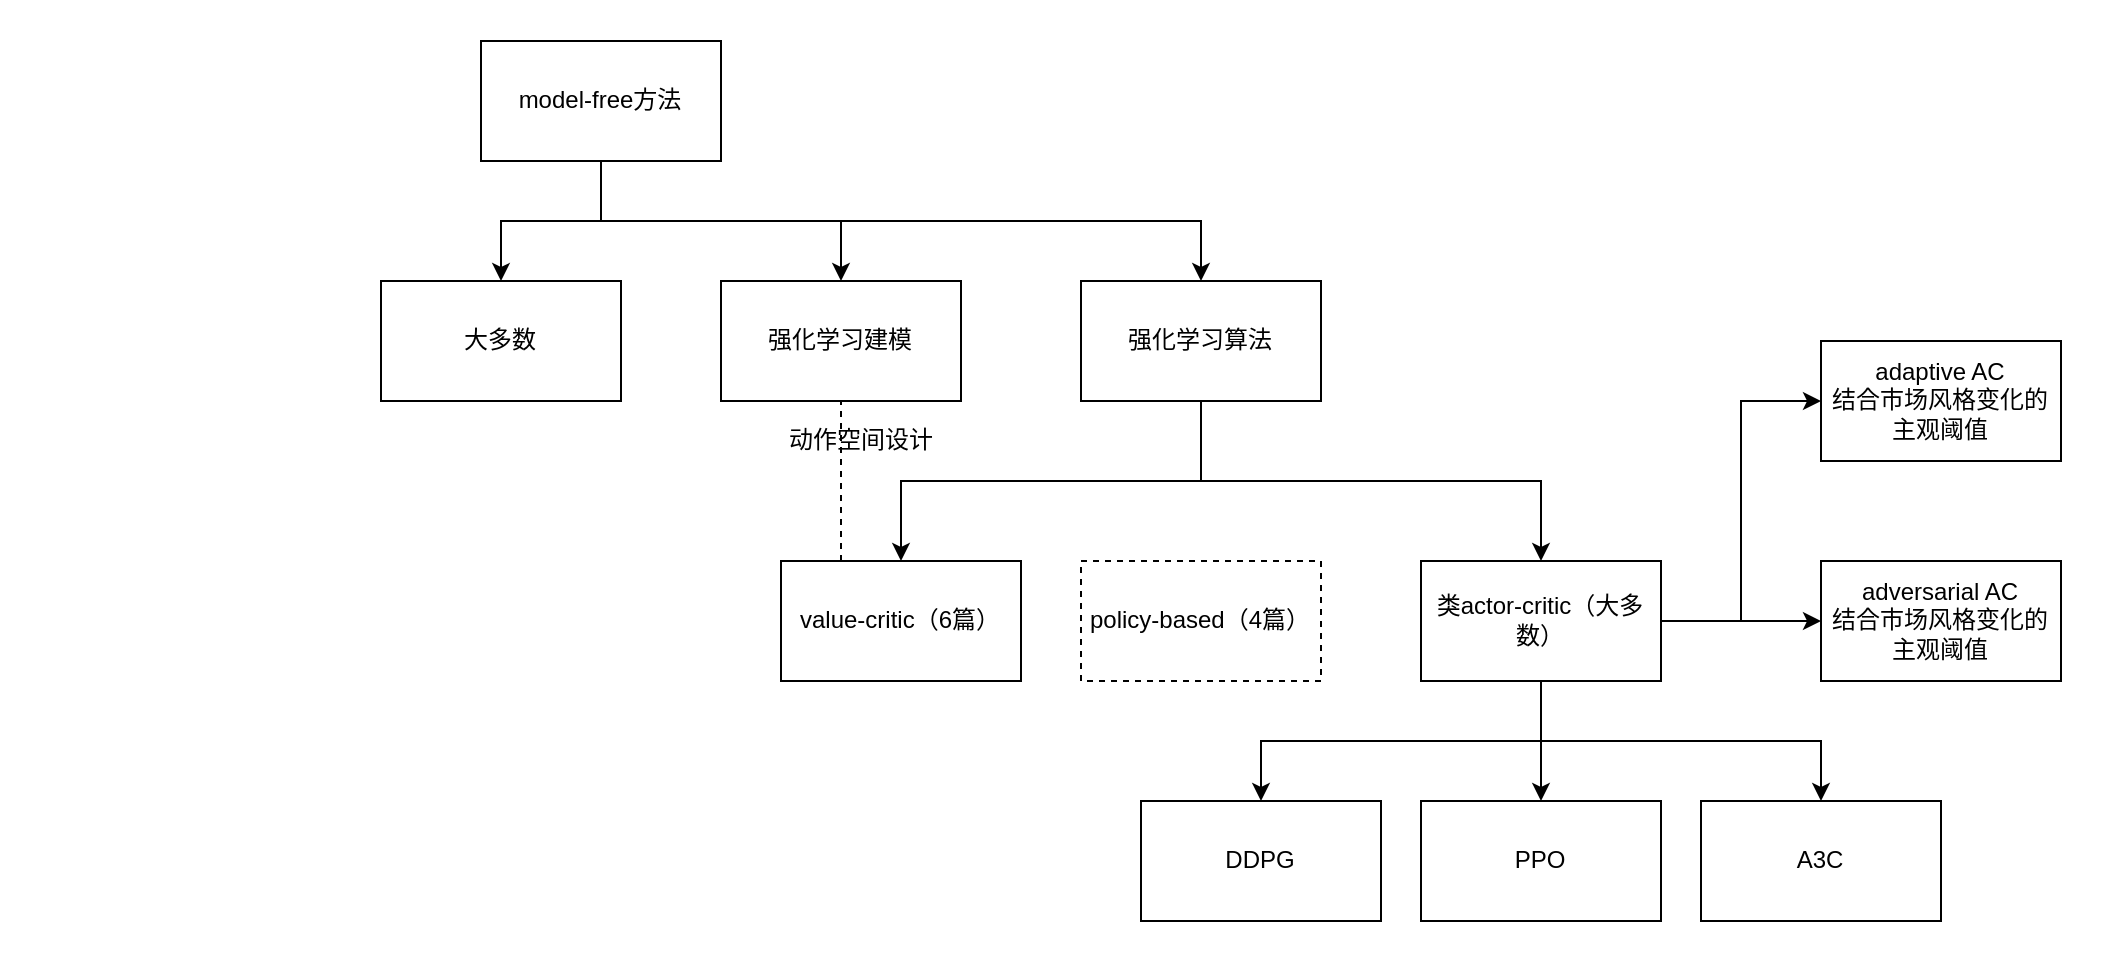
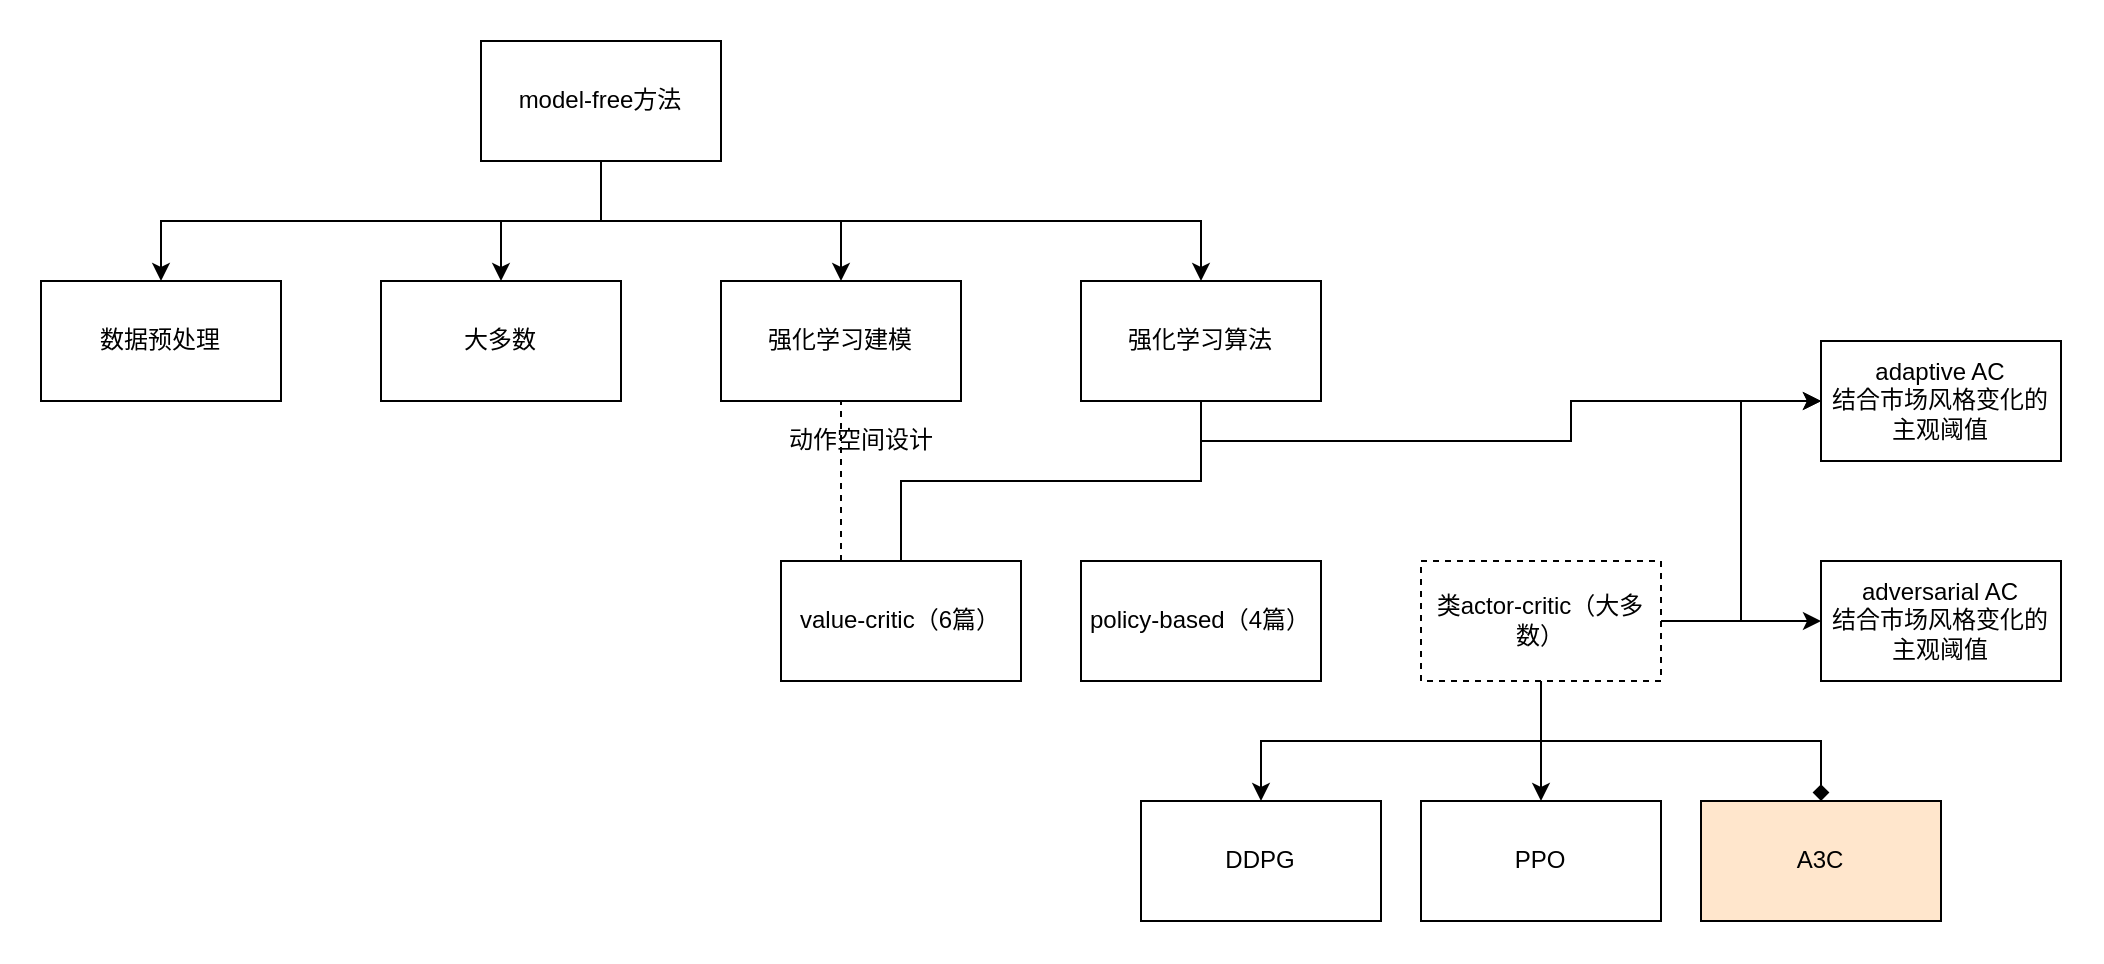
edge "model-free方法" -> "数据预处理": added
node "数据预处理": added
edge "强化学习算法" -> "类actor-critic（大多数）": now "强化学习算法" -> "adaptive AC 结合市场风格变化的主观阈值"
edge "强化学习算法" -> "value-critic（6篇）": arrowhead classic -> none
node "policy-based（4篇）": style dashed -> solid
node "类actor-critic（大多数）": style solid -> dashed
edge "类actor-critic（大多数）" -> "A3C": arrowhead classic -> diamond
node "A3C": fillcolor #ffffff -> #ffe6cc
